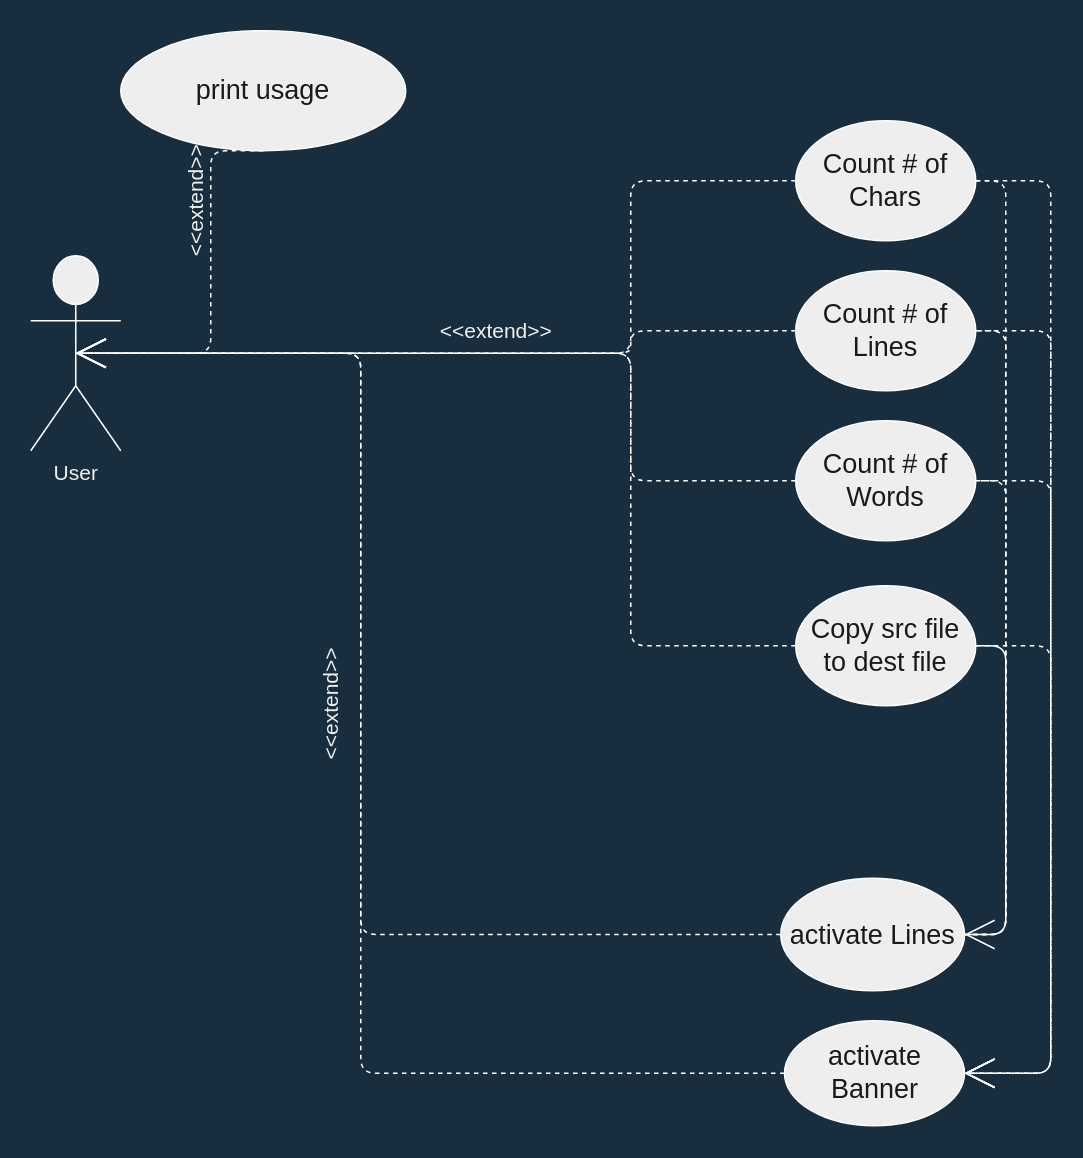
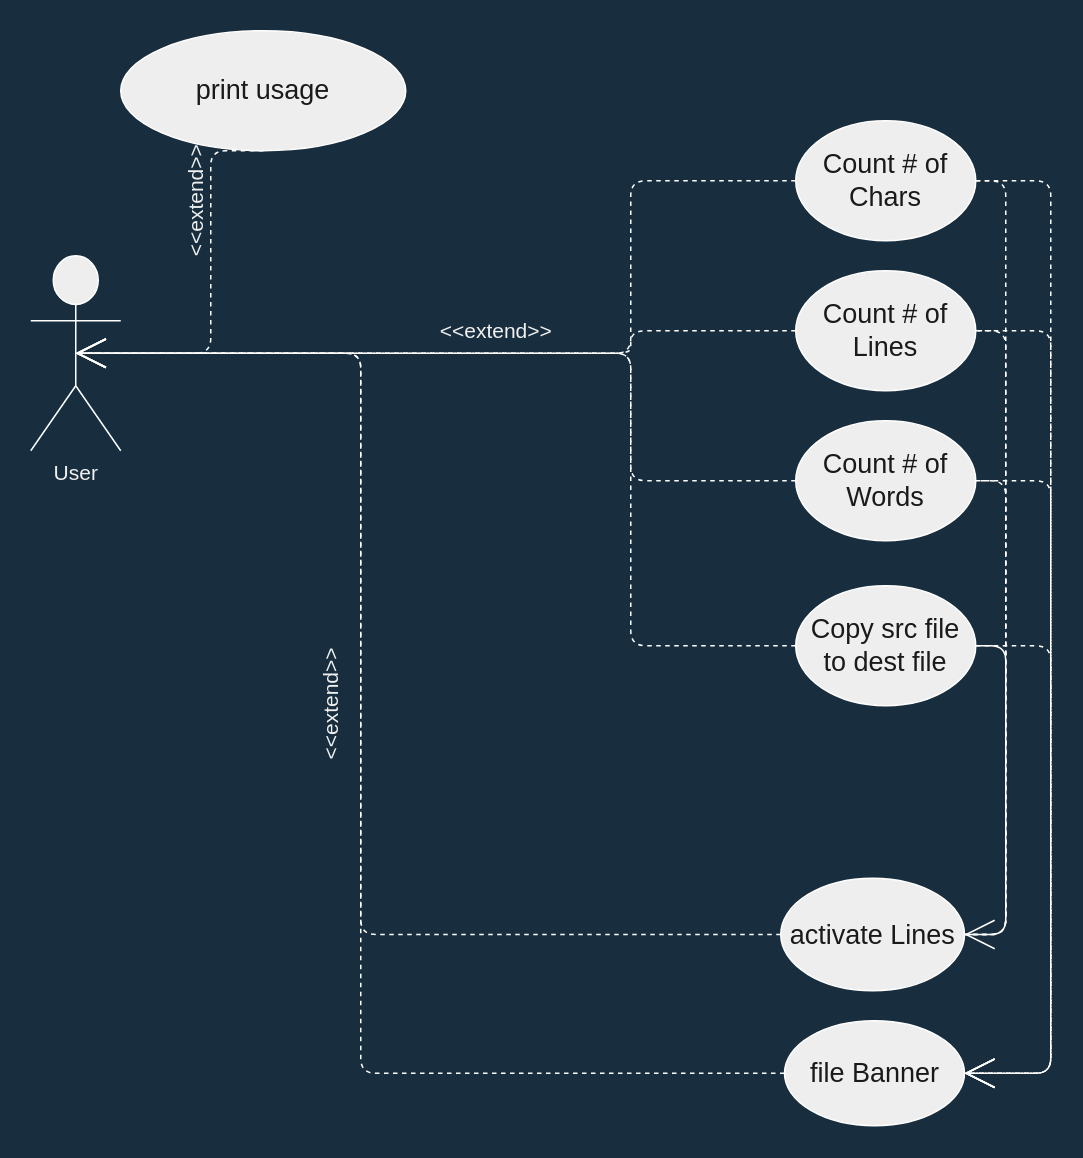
node "activate Banner": label "activate Banner" -> "file Banner"
